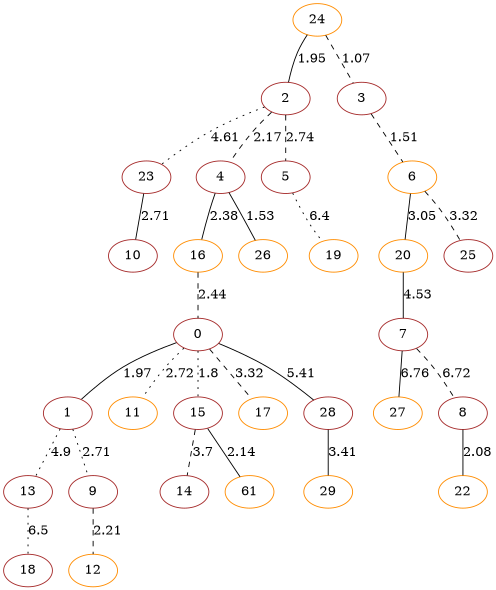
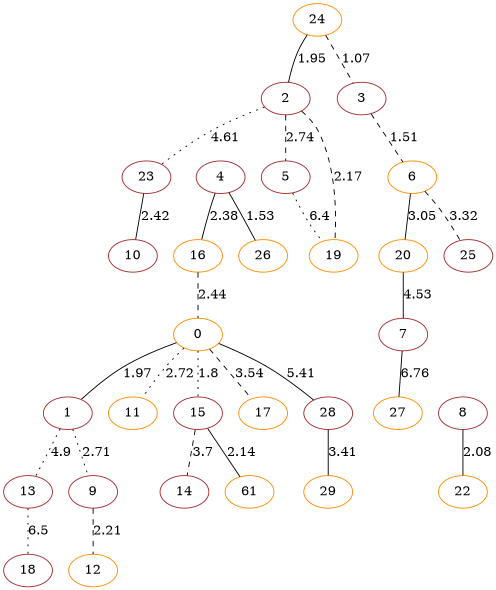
edge "2" -- "4": now "2" -- "19"
edge "23" -- "10": label "2.71" -> "2.42"
node "0": color brown -> darkorange
edge "7" -- "8": removed, label "6.72"
edge "0" -- "17": label "3.32" -> "3.54"
